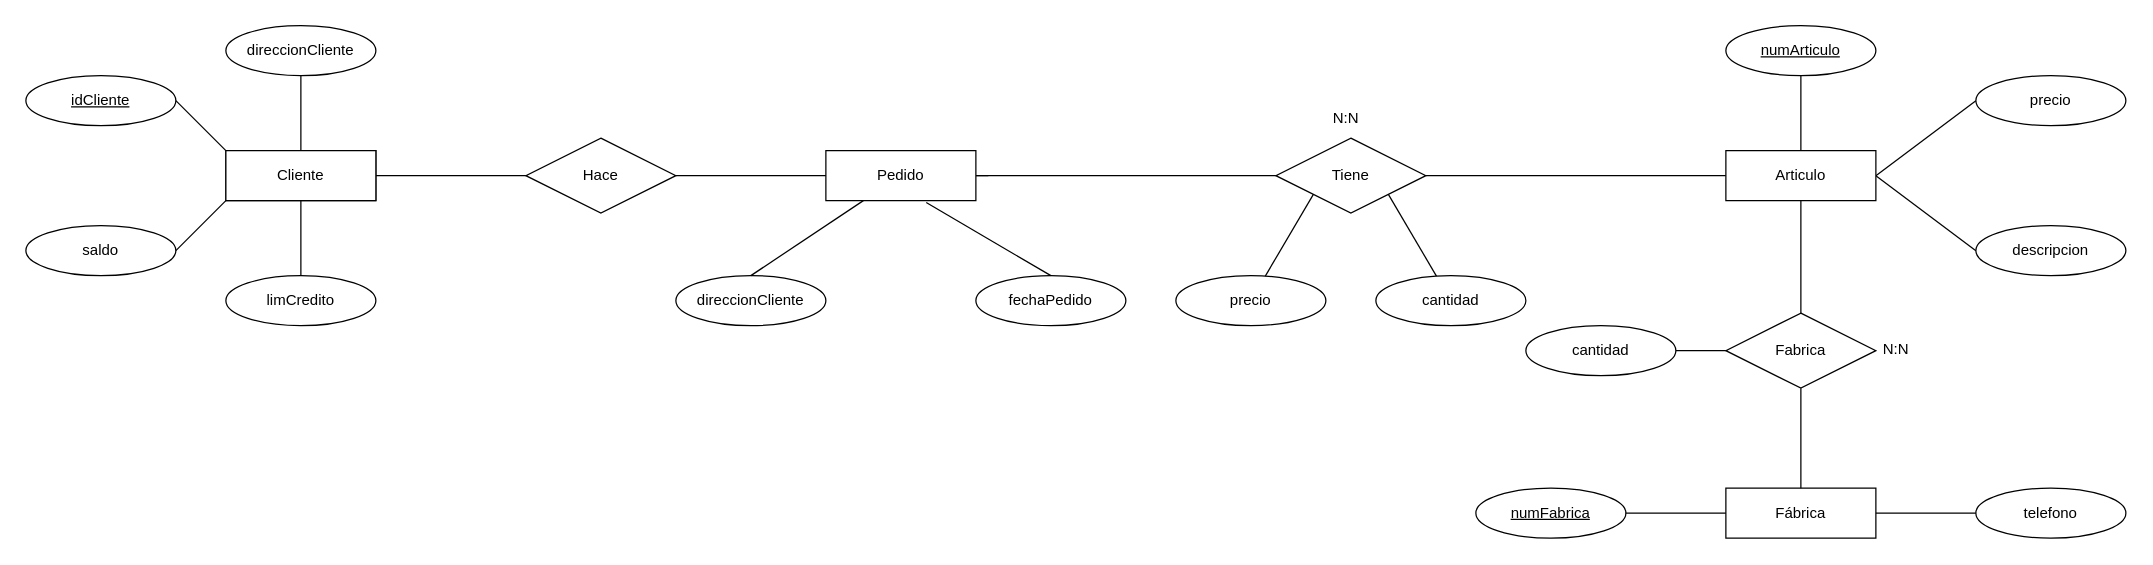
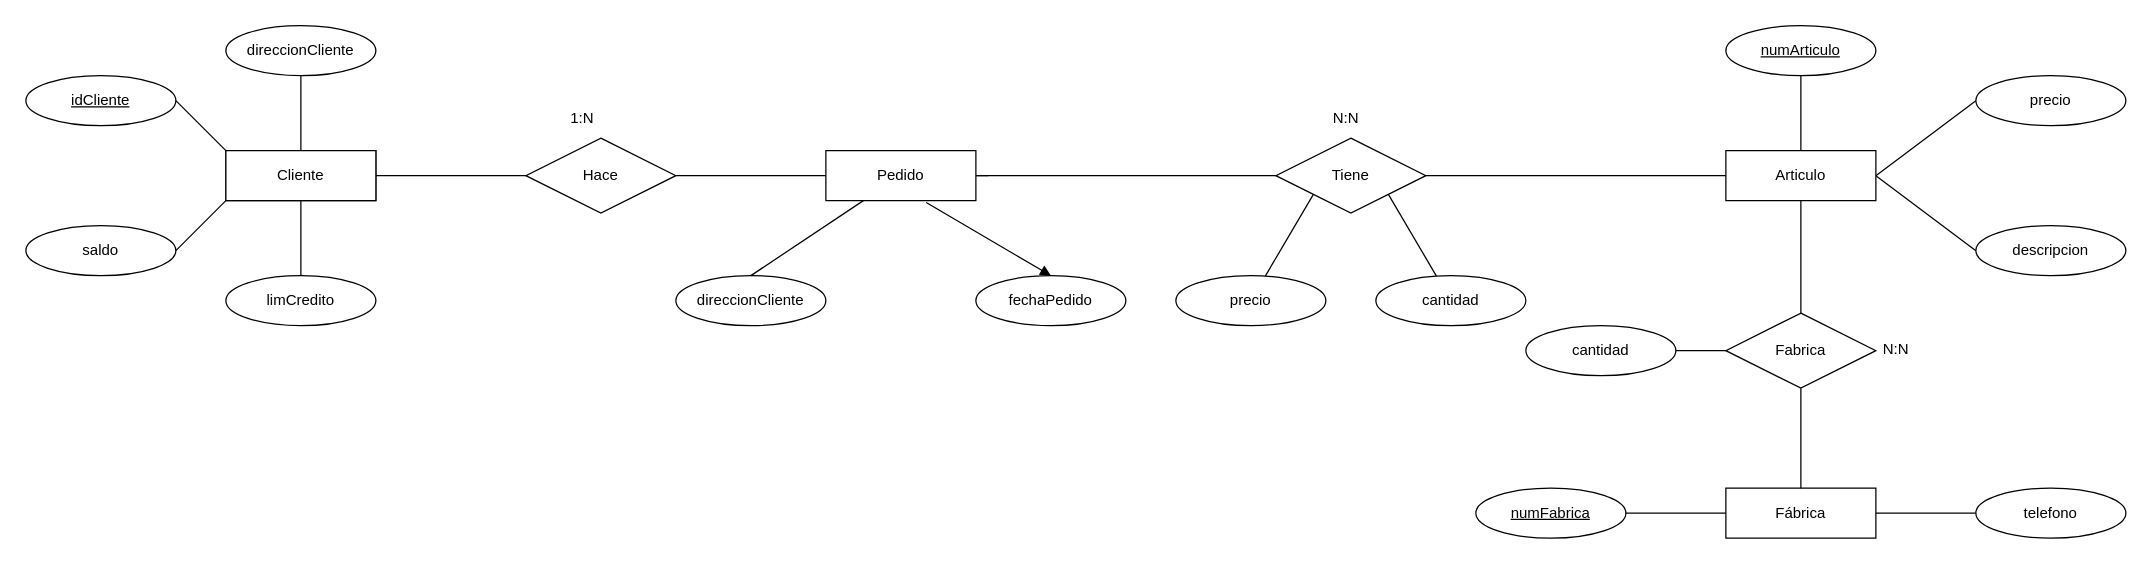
node "1:N": added
edge "Pedido" -- "fechaPedido": arrowhead none -> block
